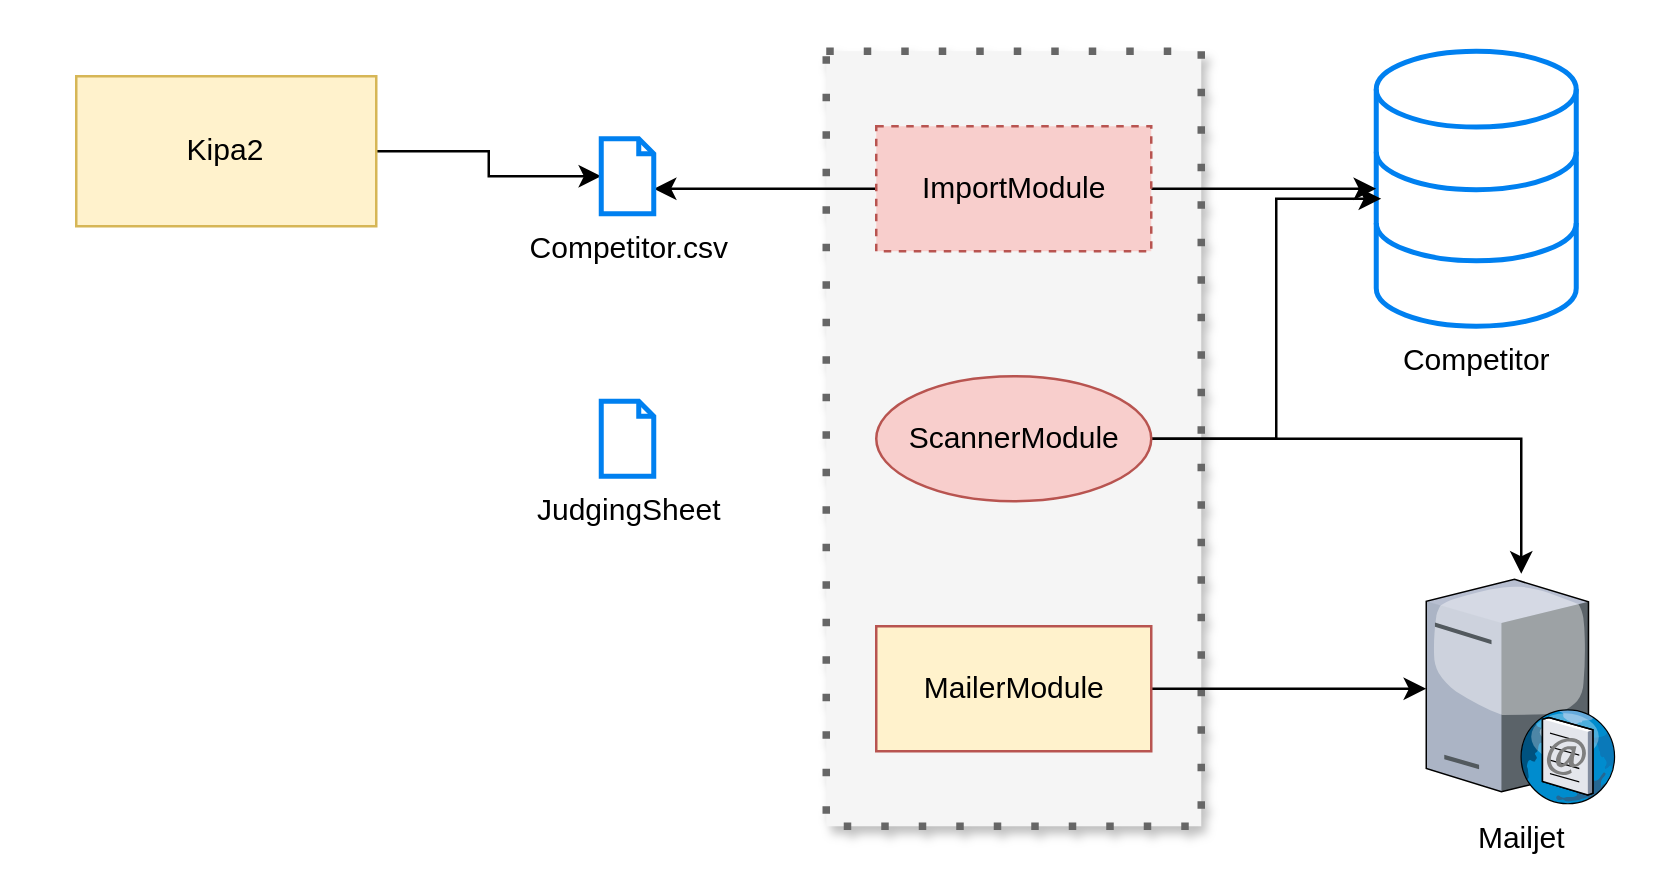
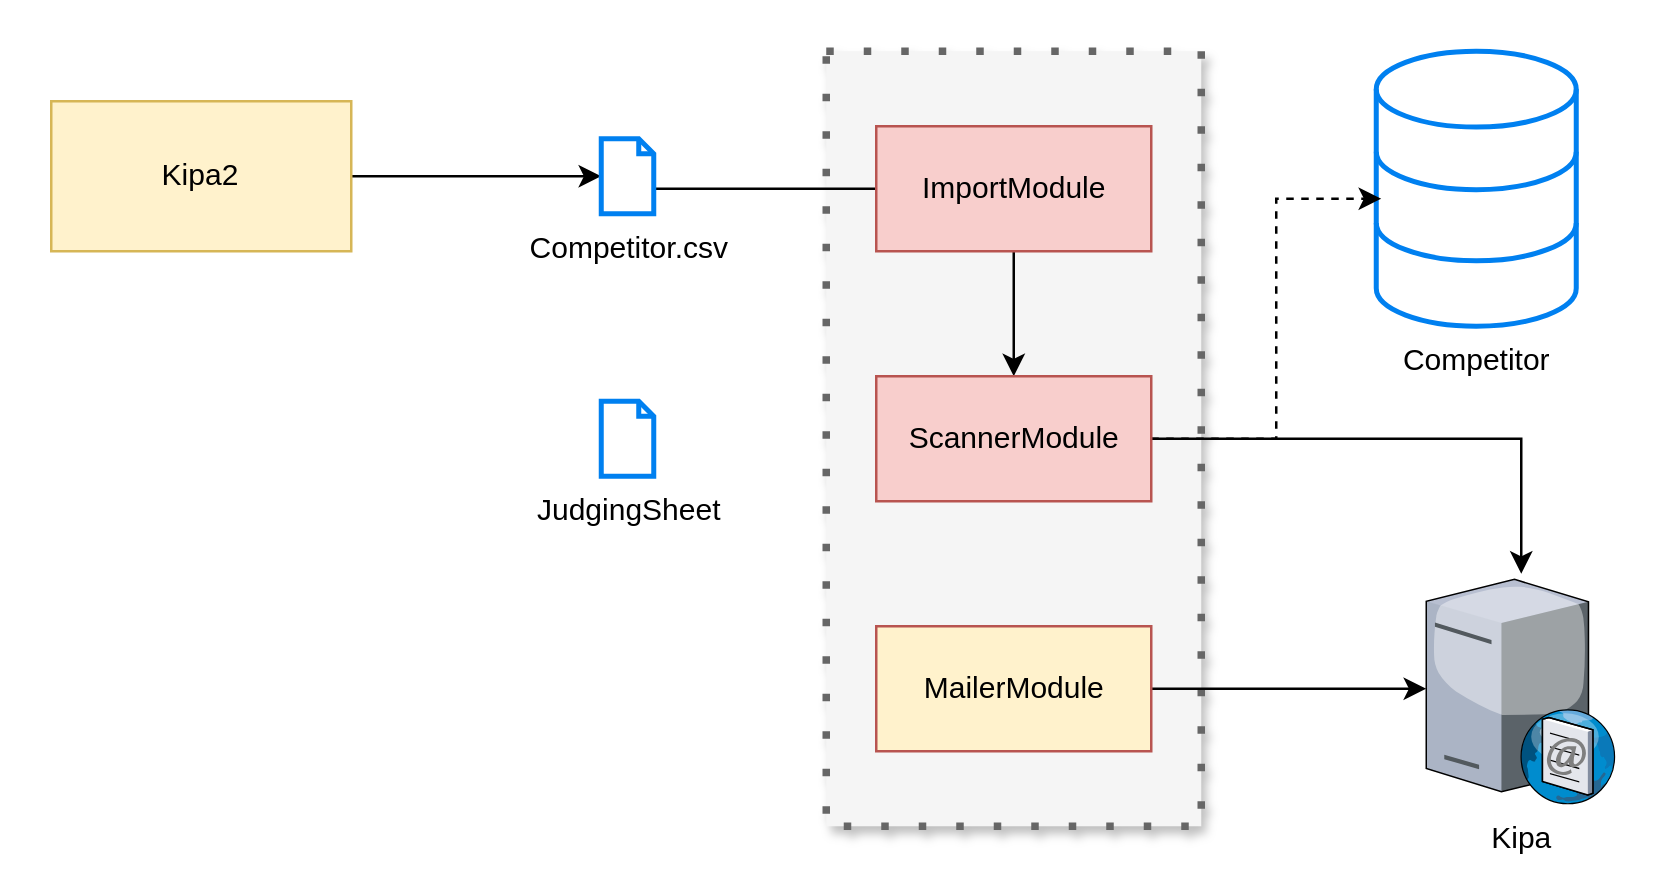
node "Kipa2": moved (226, 151) -> (201, 176)
edge "ImportModule" -> "Competitor.csv": arrowhead classic -> none
node "ImportModule": style dashed -> solid
edge "ImportModule" -> "Competitor": now "ImportModule" -> "ScannerModule"
edge "ScannerModule" -> "Competitor": style solid -> dashed
node "ScannerModule": shape ellipse -> rectangle
node "Mailjet": label "Mailjet" -> "Kipa"
